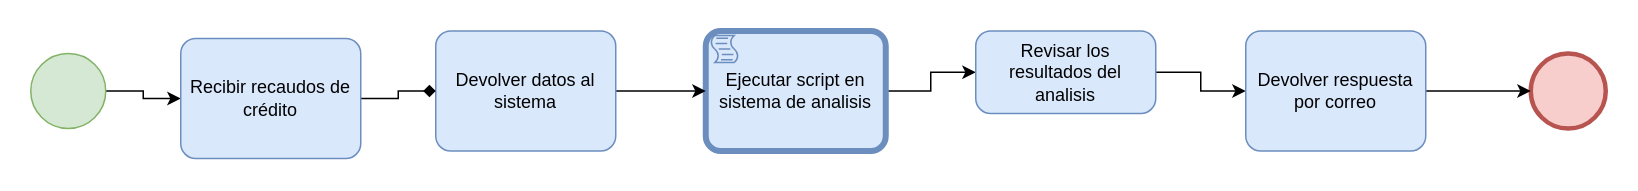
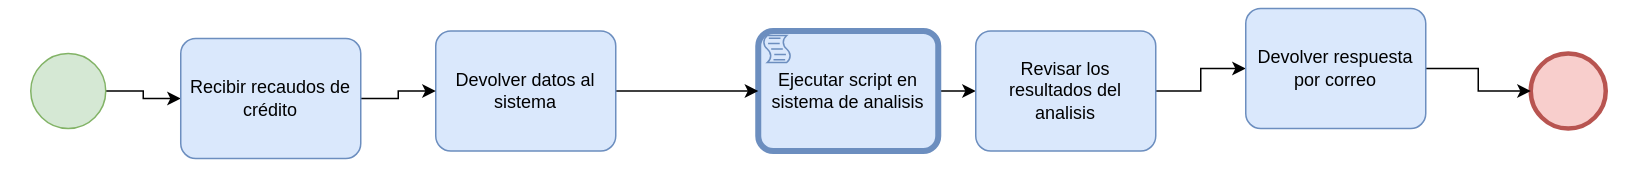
node "Revisar los resultados del analisis": size 180x83 -> 180x120
edge "Recibir recaudos de crédito" -> "Devolver datos al sistema": arrowhead diamond -> classic
node "Ejecutar script en sistema de analisis": moved (796, 91) -> (848, 91)
node "Devolver respuesta por correo": moved (1336, 91) -> (1336, 68)
